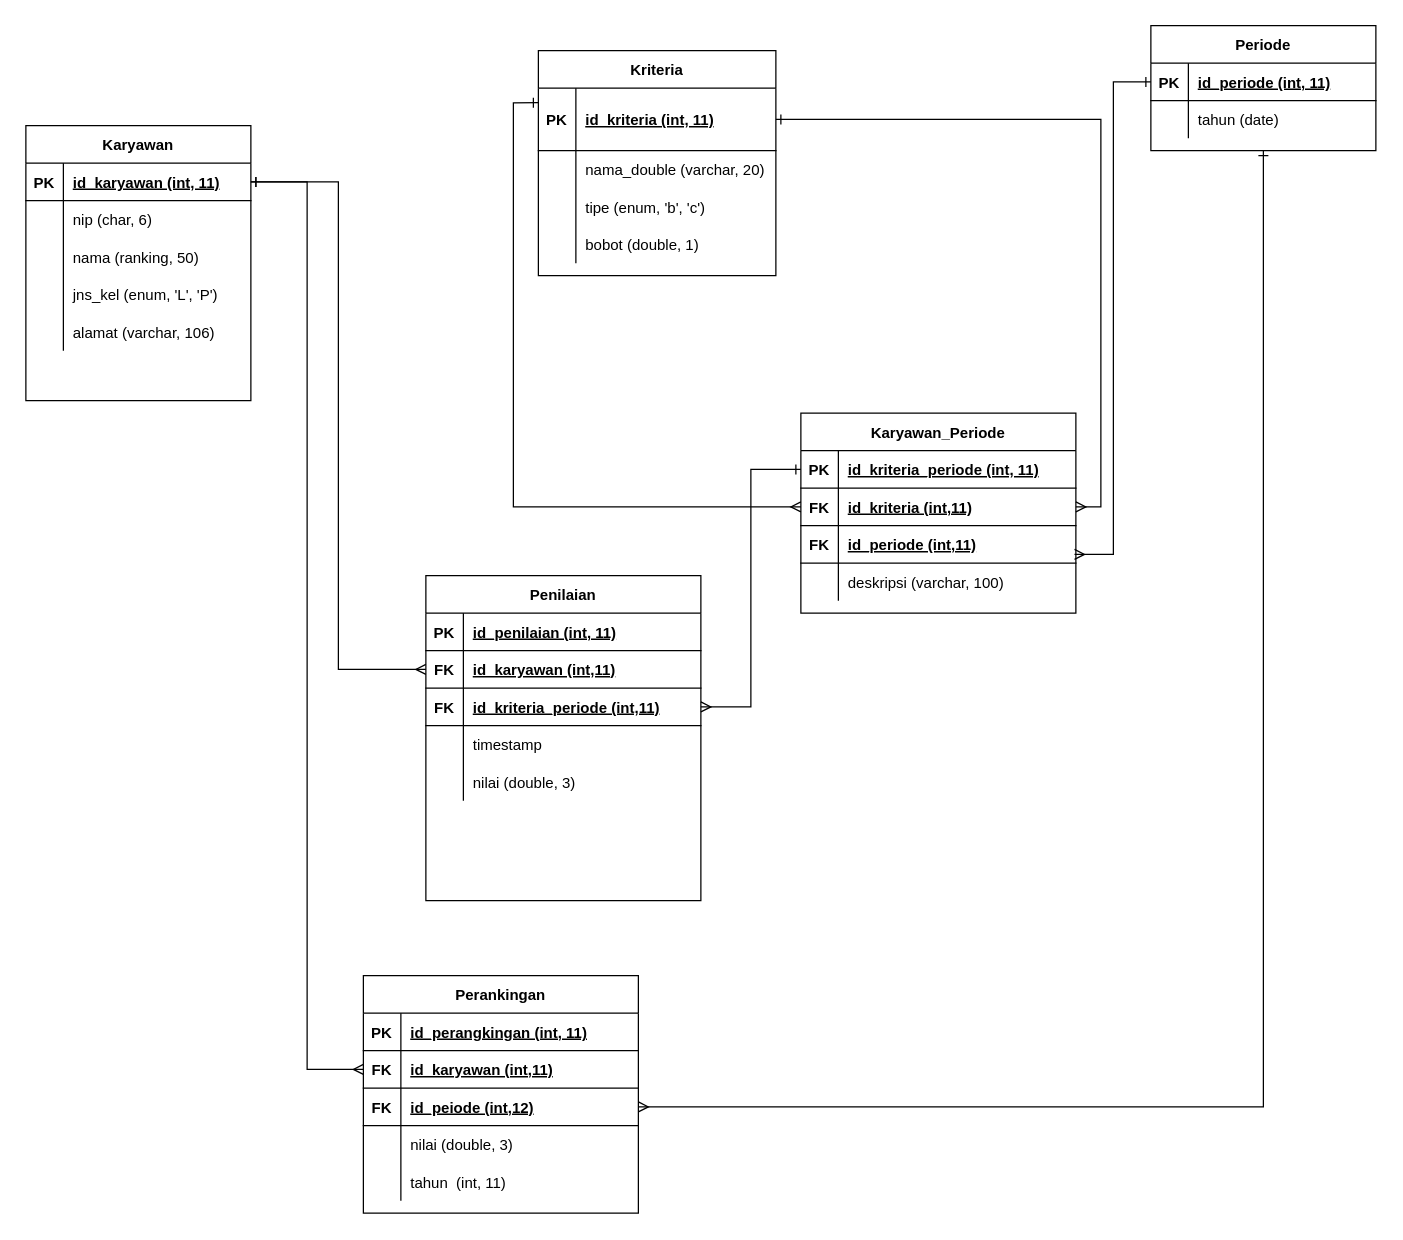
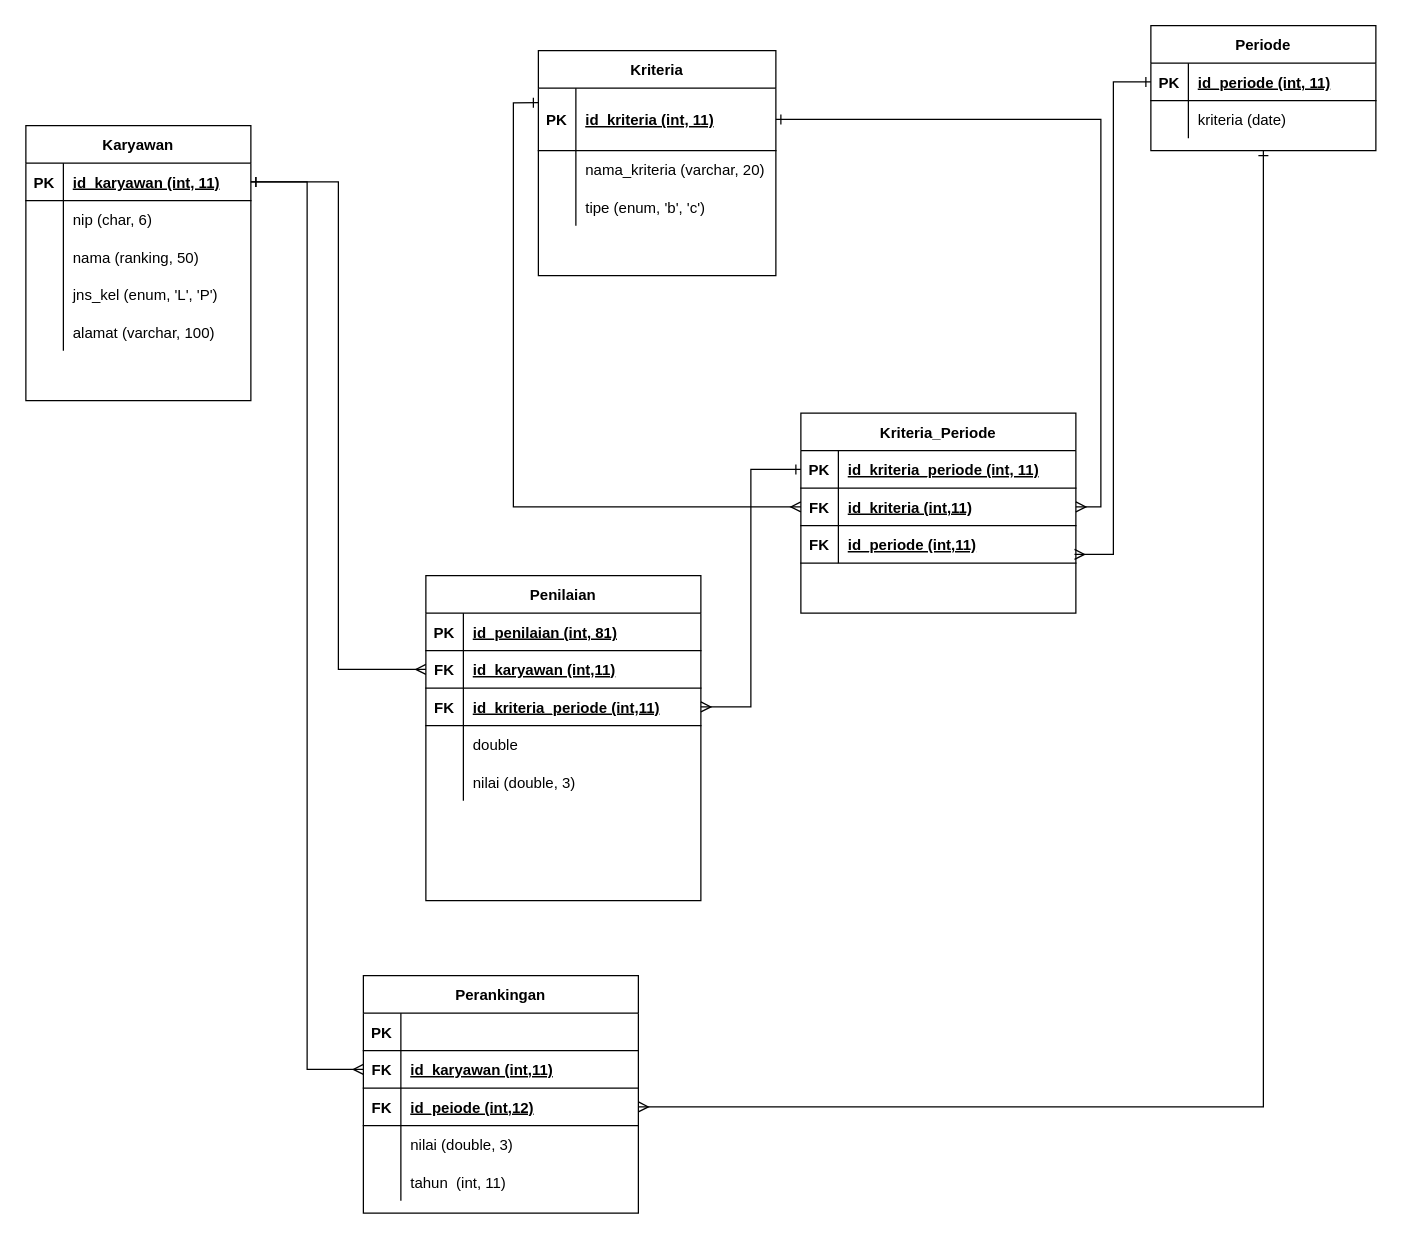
node "tahun (date)": label "tahun (date)" -> "kriteria (date)"
node "nama_double (varchar, 20)": label "nama_double (varchar, 20)" -> "nama_kriteria (varchar, 20)"
node "bobot (double, 1)": removed
node "alamat (varchar, 106)": label "alamat (varchar, 106)" -> "alamat (varchar, 100)"
node "Karyawan_Periode": label "Karyawan_Periode" -> "Kriteria_Periode"
node "deskripsi (varchar, 100)": removed
node "id_penilaian (int, 11)": label "id_penilaian (int, 11)" -> "id_penilaian (int, 81)"
node "timestamp": label "timestamp" -> "double"
node "id_perangkingan (int, 11)": removed
